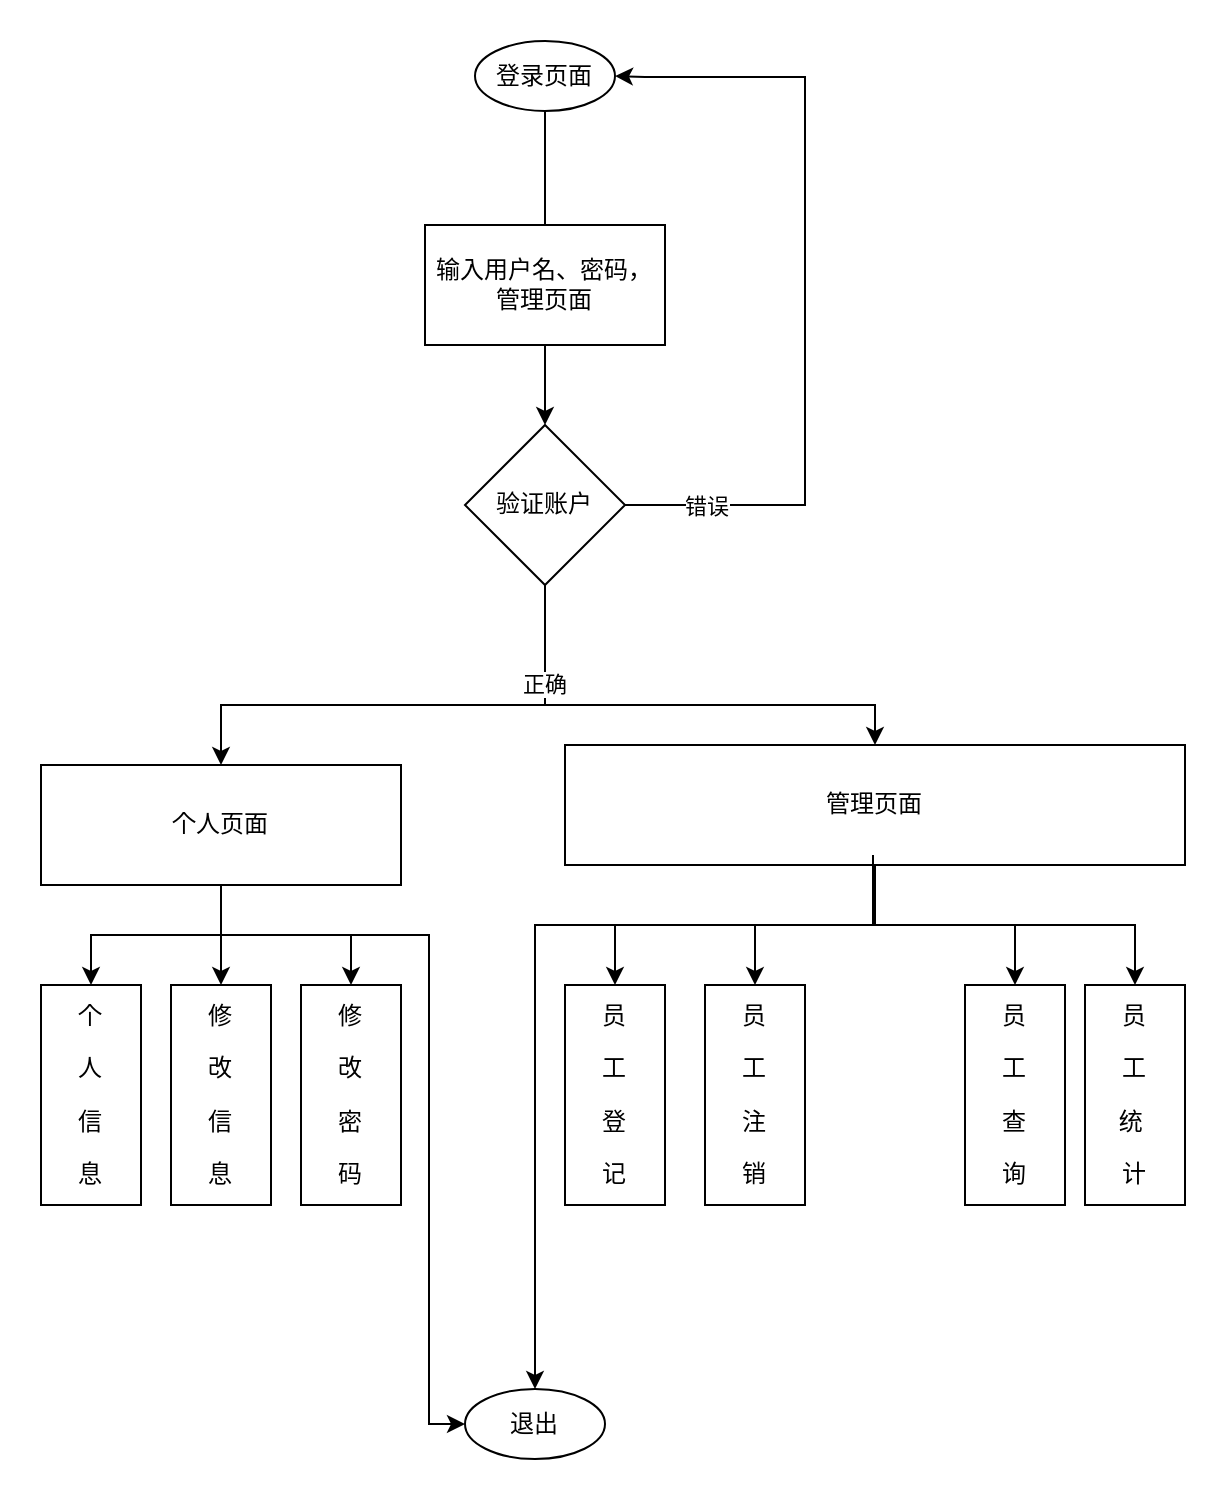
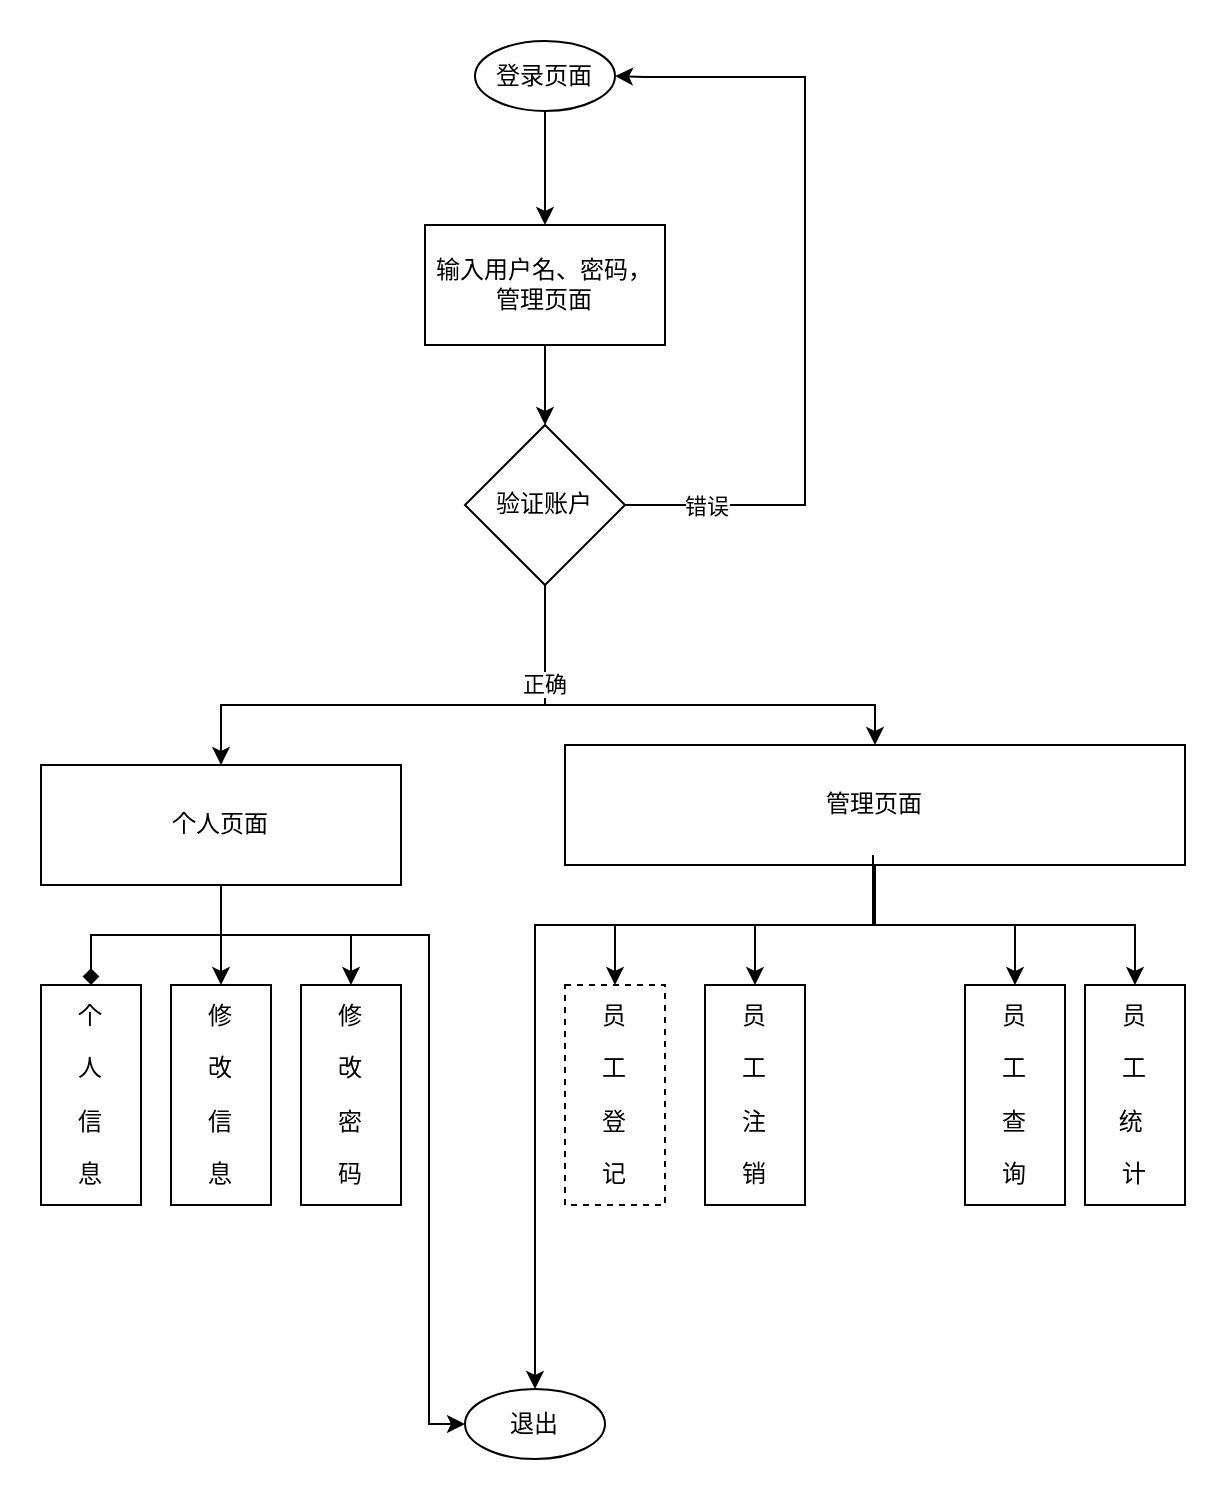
edge "登录页面" -- "输入用户名、密码，管理页面": arrowhead none -> classic
edge "个人页面" -> "个 人 信 息": arrowhead classic -> diamond
node "员 工 登 记": style solid -> dashed
